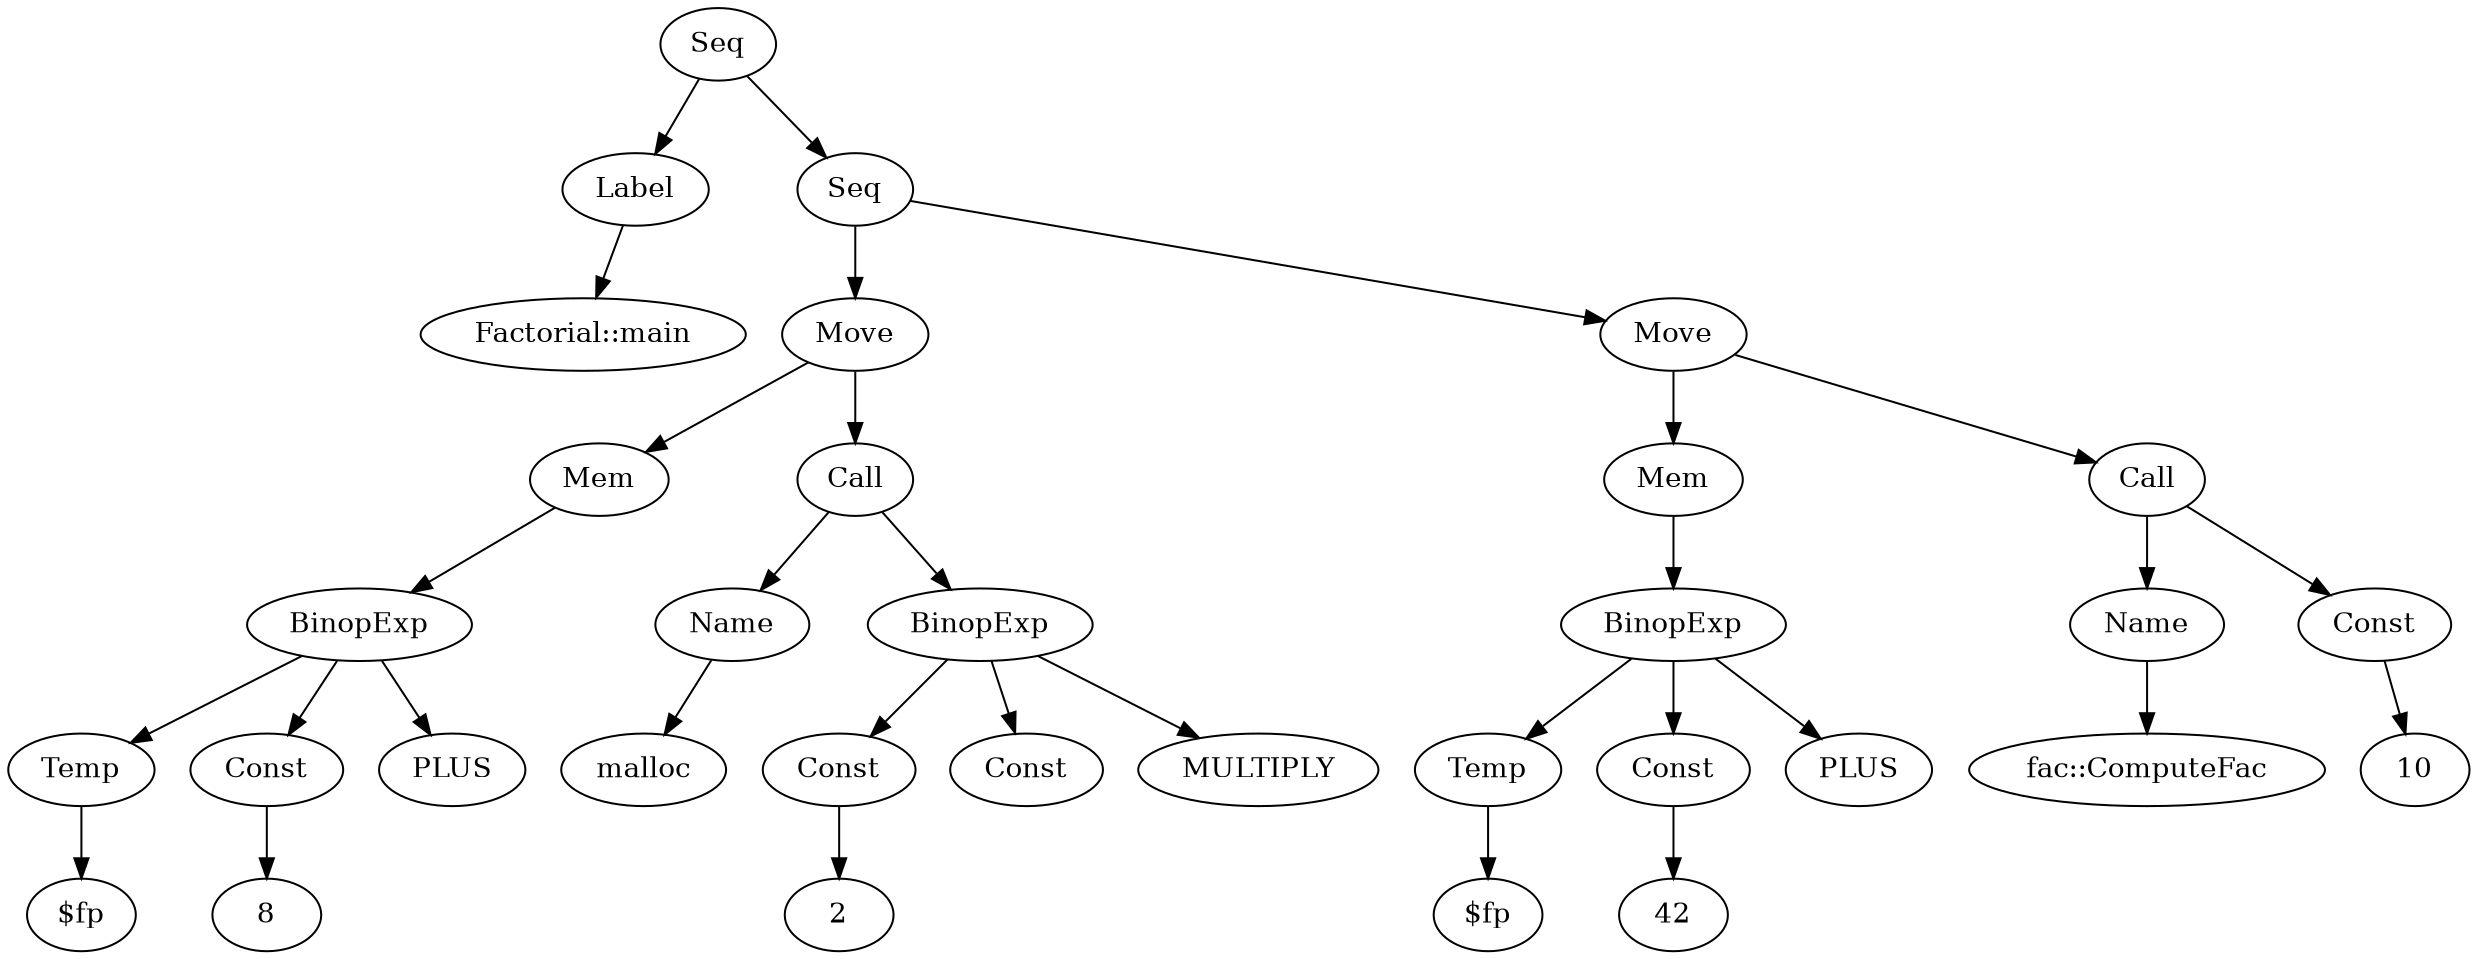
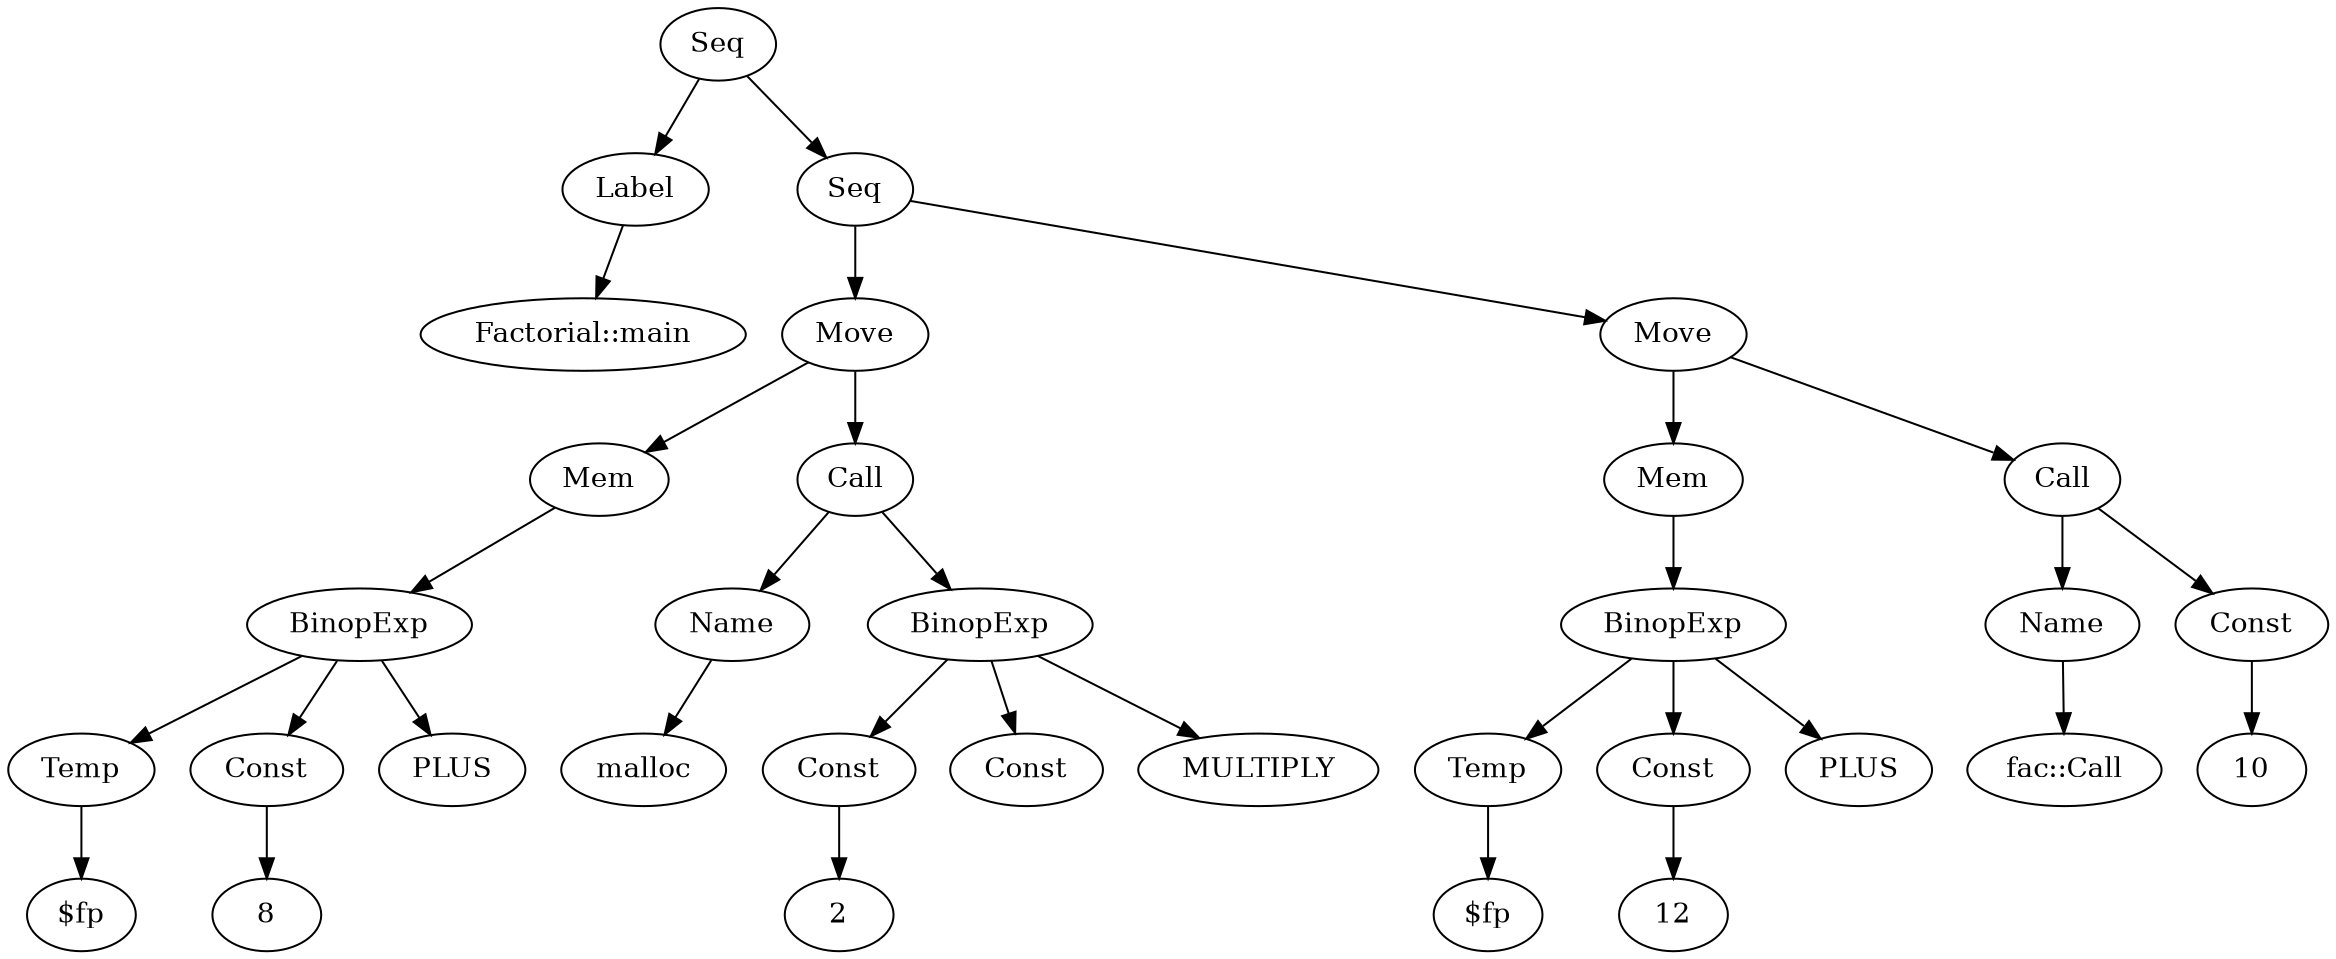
node "fac::ComputeFac": label "fac::ComputeFac" -> "fac::Call"
node "42": label "42" -> "12"
